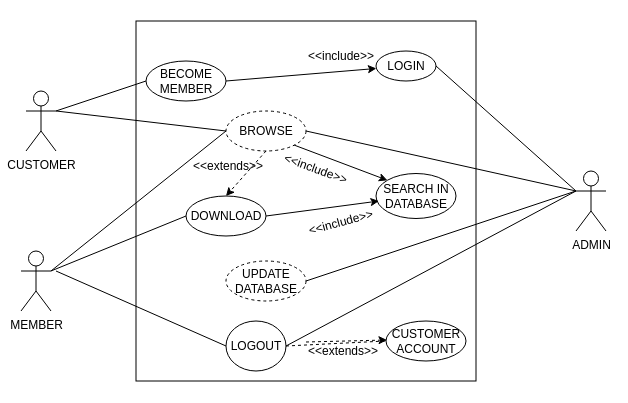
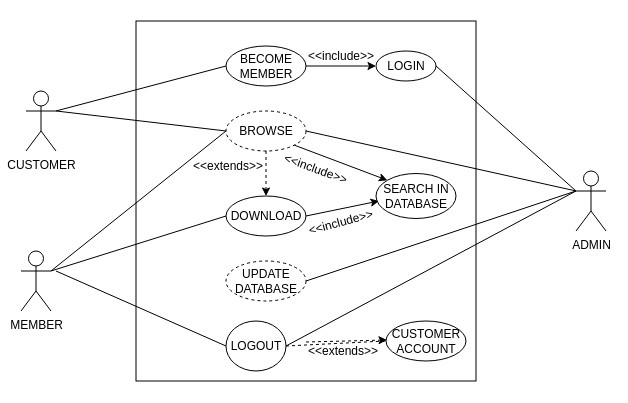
node "BECOME MEMBER": moved (186, 81) -> (266, 66)
node "DOWNLOAD": moved (226, 216) -> (266, 216)
